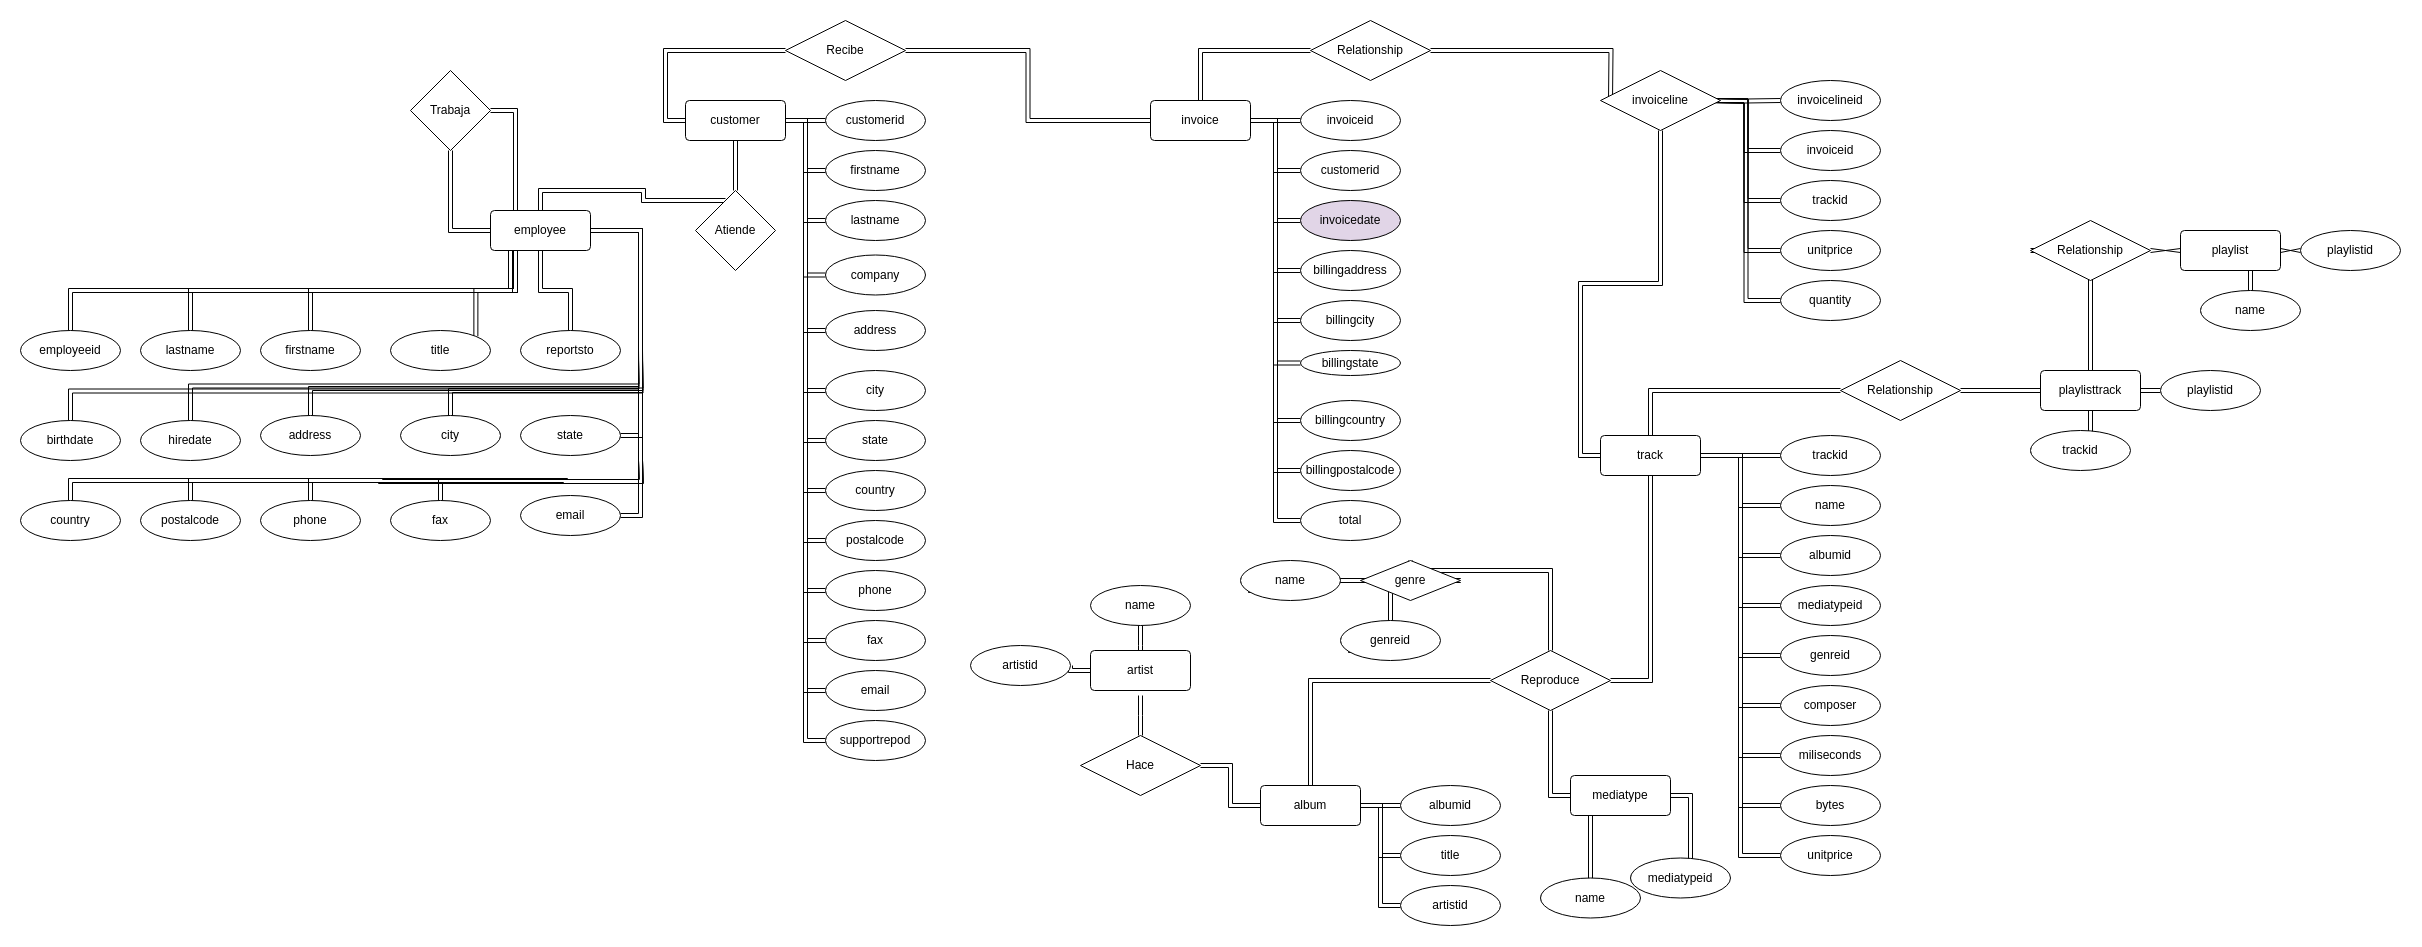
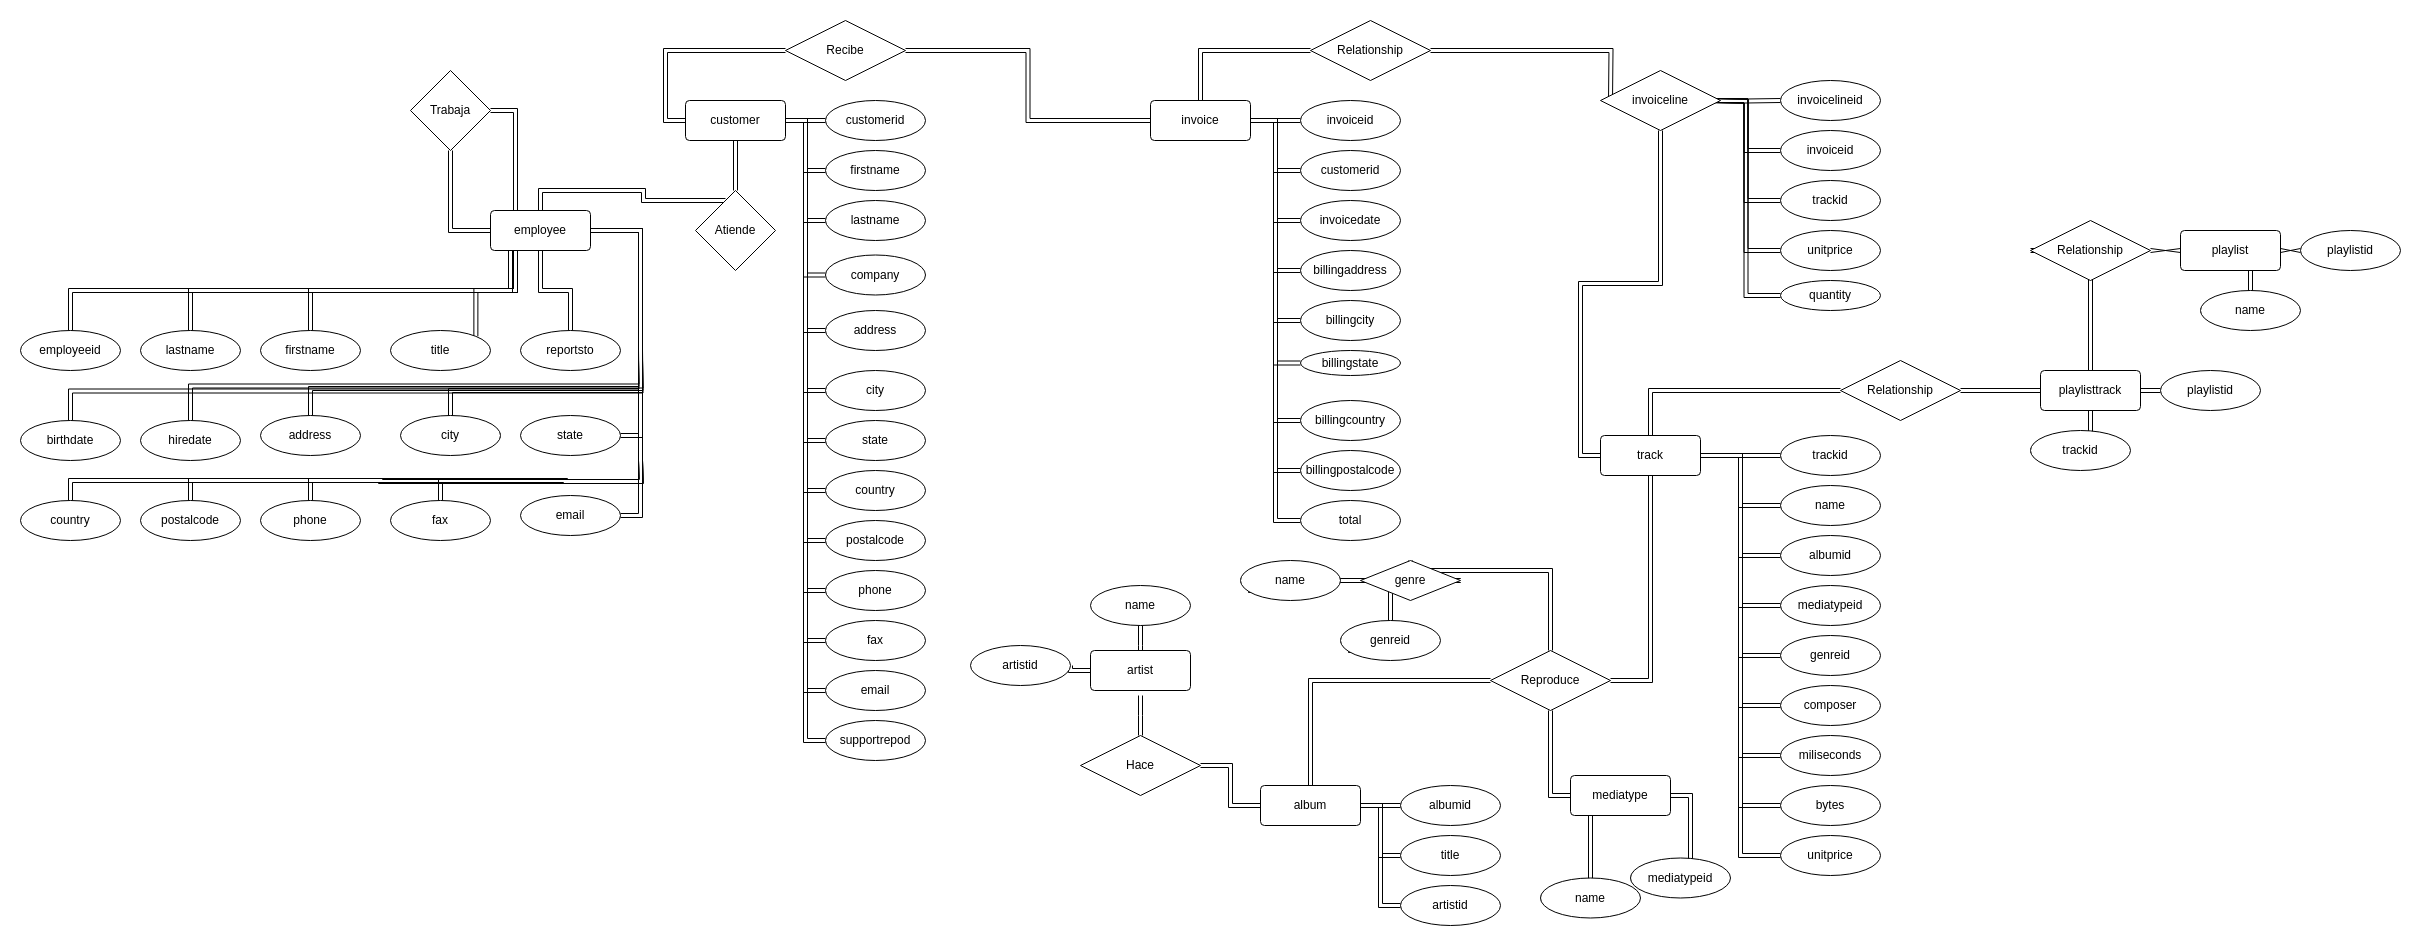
node "invoicedate": fillcolor #e1d5e7 -> #ffffff
node "quantity": size 100x40 -> 100x30
